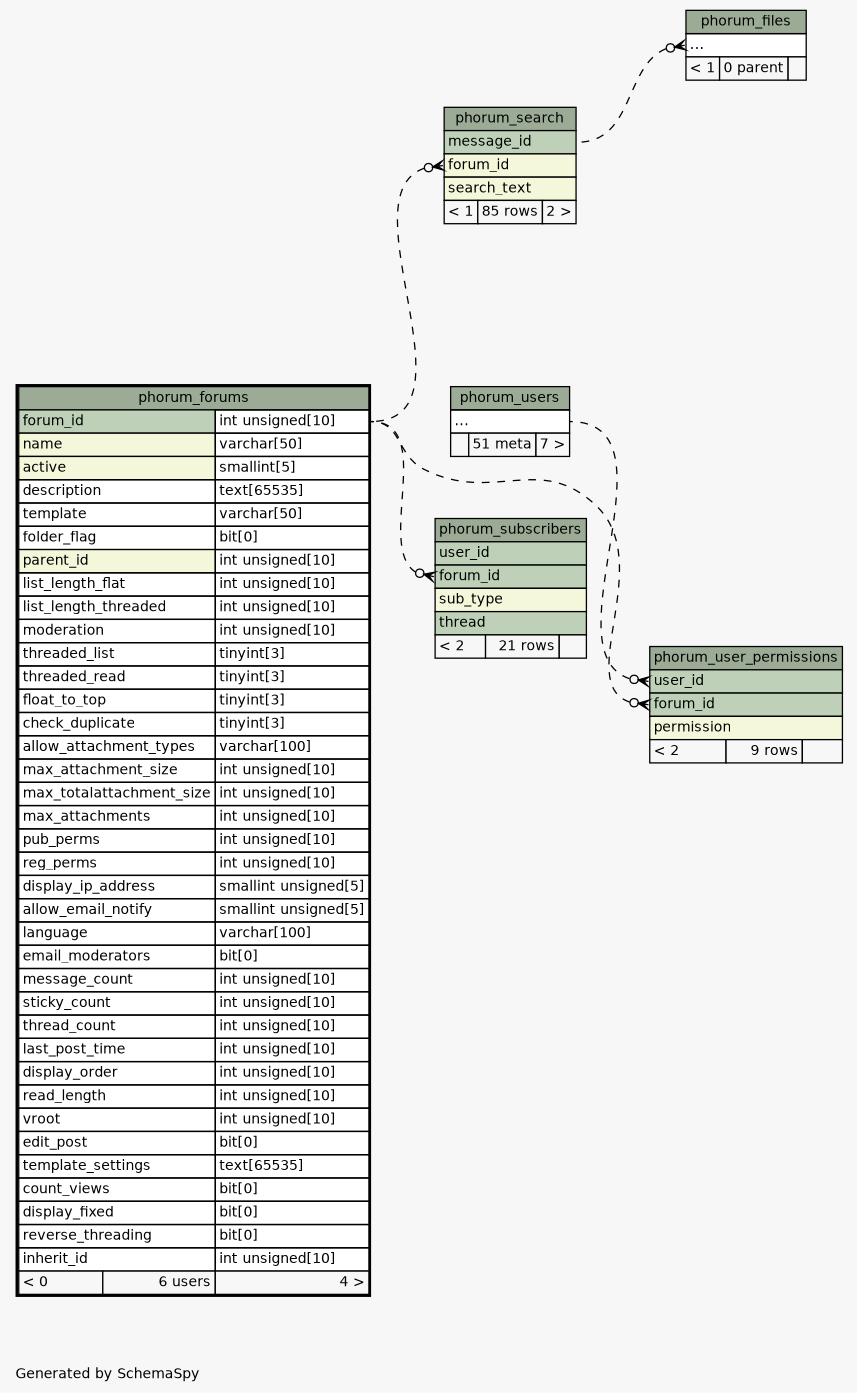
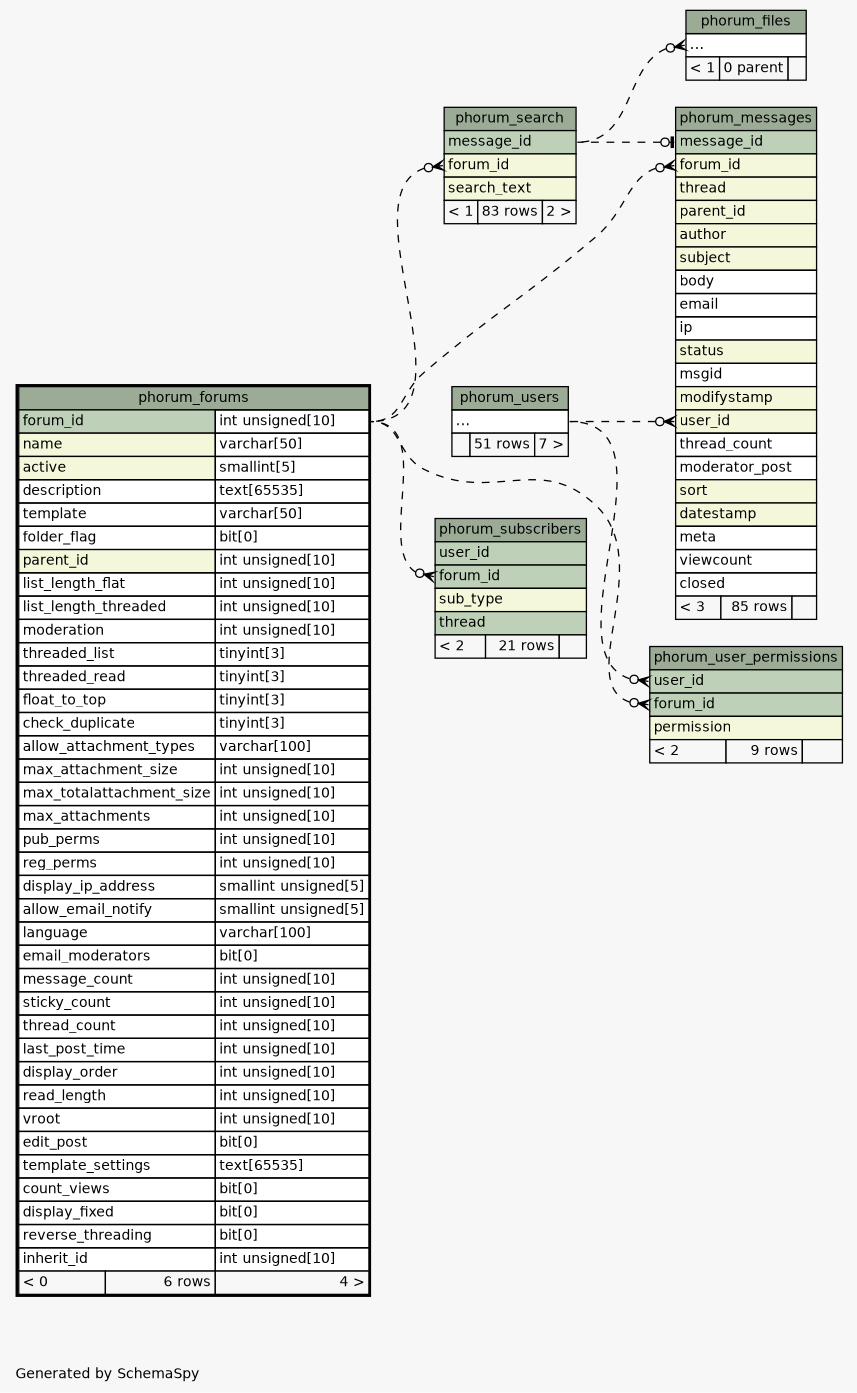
node "phorum_search": text "85 rows" -> "83 rows"
node "phorum_messages": added
node "phorum_users": text "51 meta" -> "51 rows"
node "phorum_forums": text "6 users" -> "6 rows"
